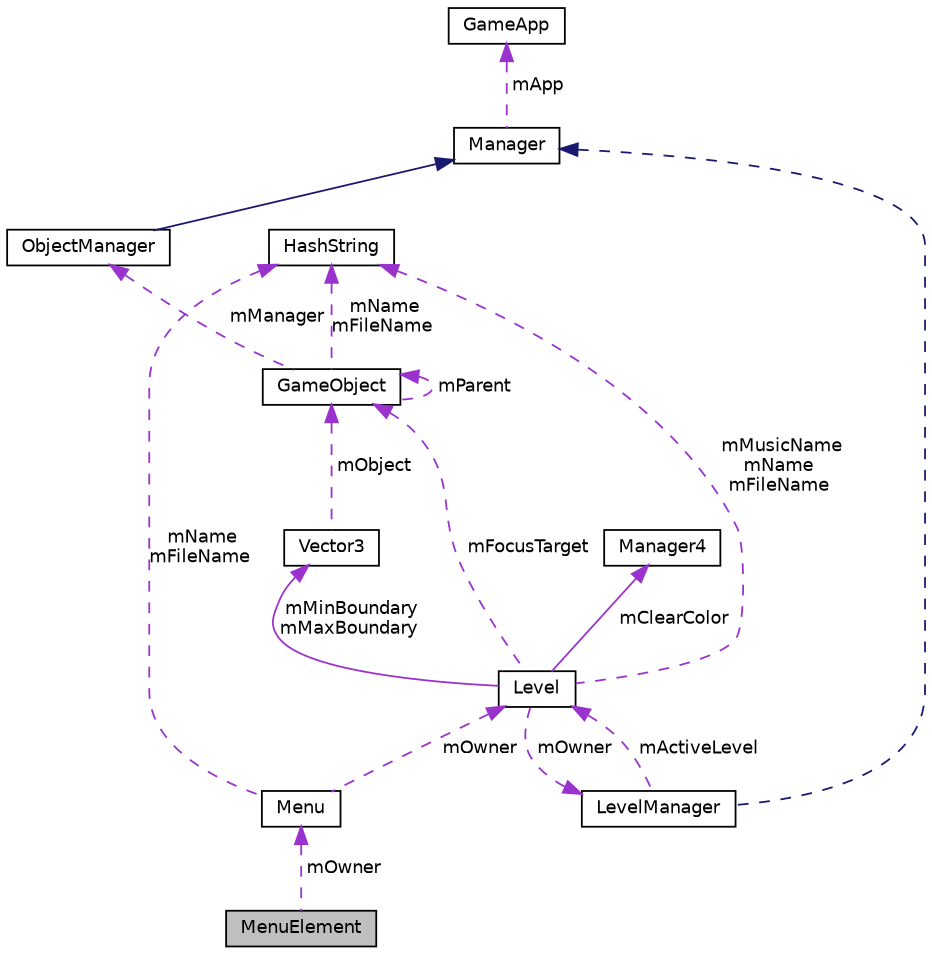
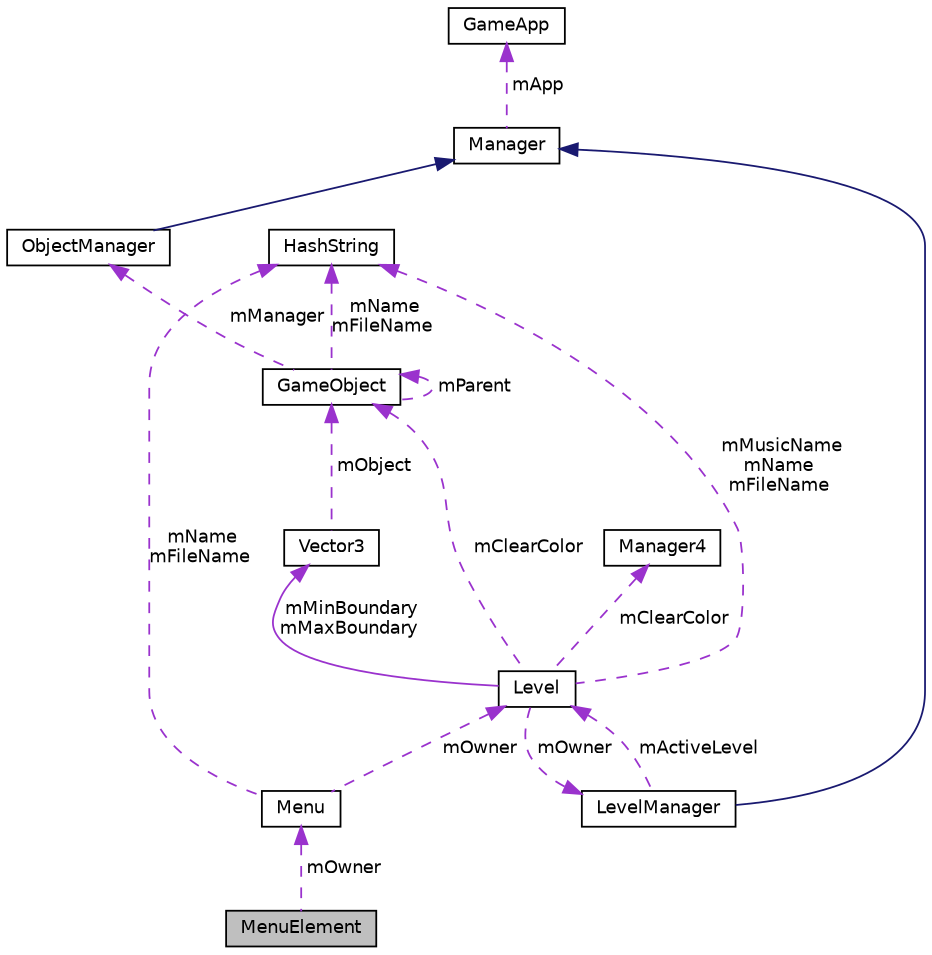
edge "LevelManager" -> "Manager": style dashed -> solid
edge "Level" -> "GameObject": label " mFocusTarget" -> " mClearColor"
edge "Level" -> "Manager4": style solid -> dashed
